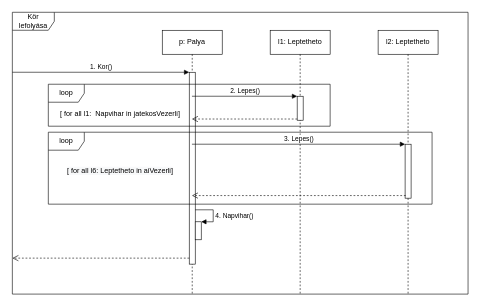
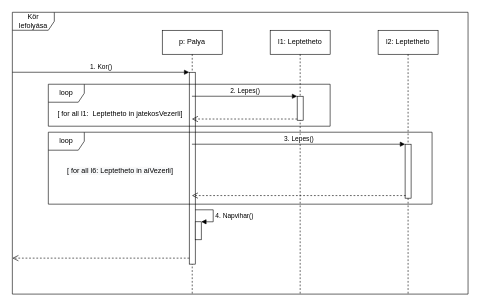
node "[ for all l1: Napvihar in jatekosVezerli]": label "[ for all l1: Napvihar in jatekosVezerli]" -> "[ for all l1: Leptetheto in jatekosVezerli]"
